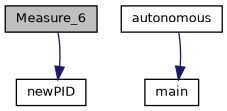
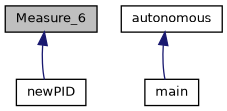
edge "Measure_6" -> "newPID": reversed
edge "autonomous" -> "main": reversed
